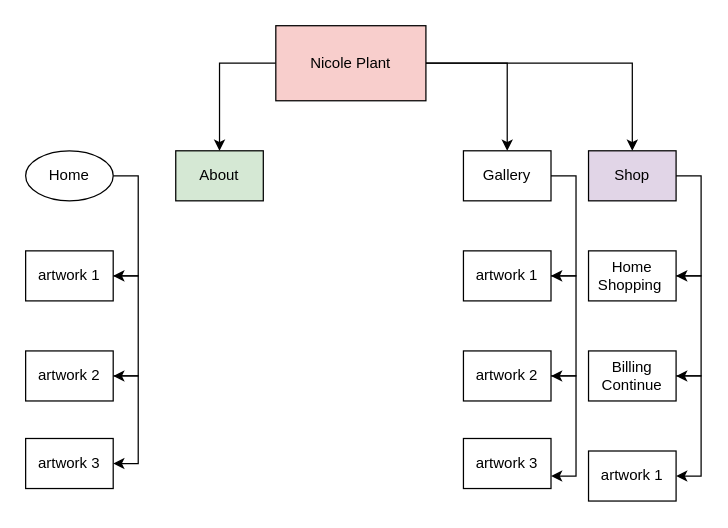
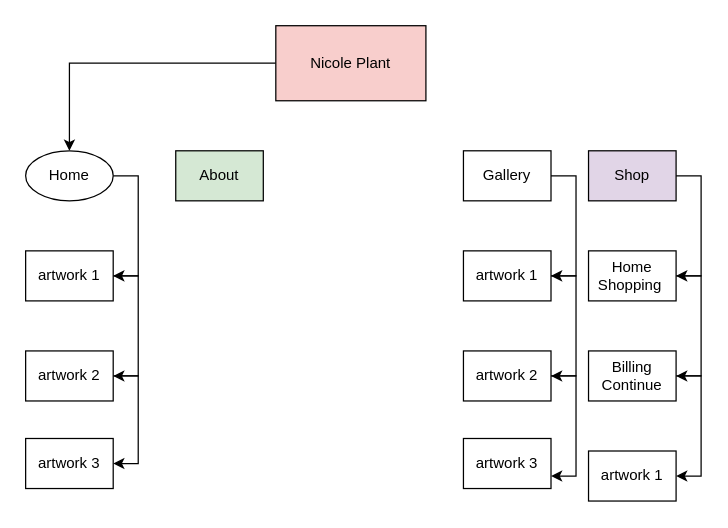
edge "Nicole Plant" -> "Home": added
edge "Nicole Plant" -> "Shop": removed
edge "Nicole Plant" -> "About": removed
edge "Nicole Plant" -> "Gallery": removed
